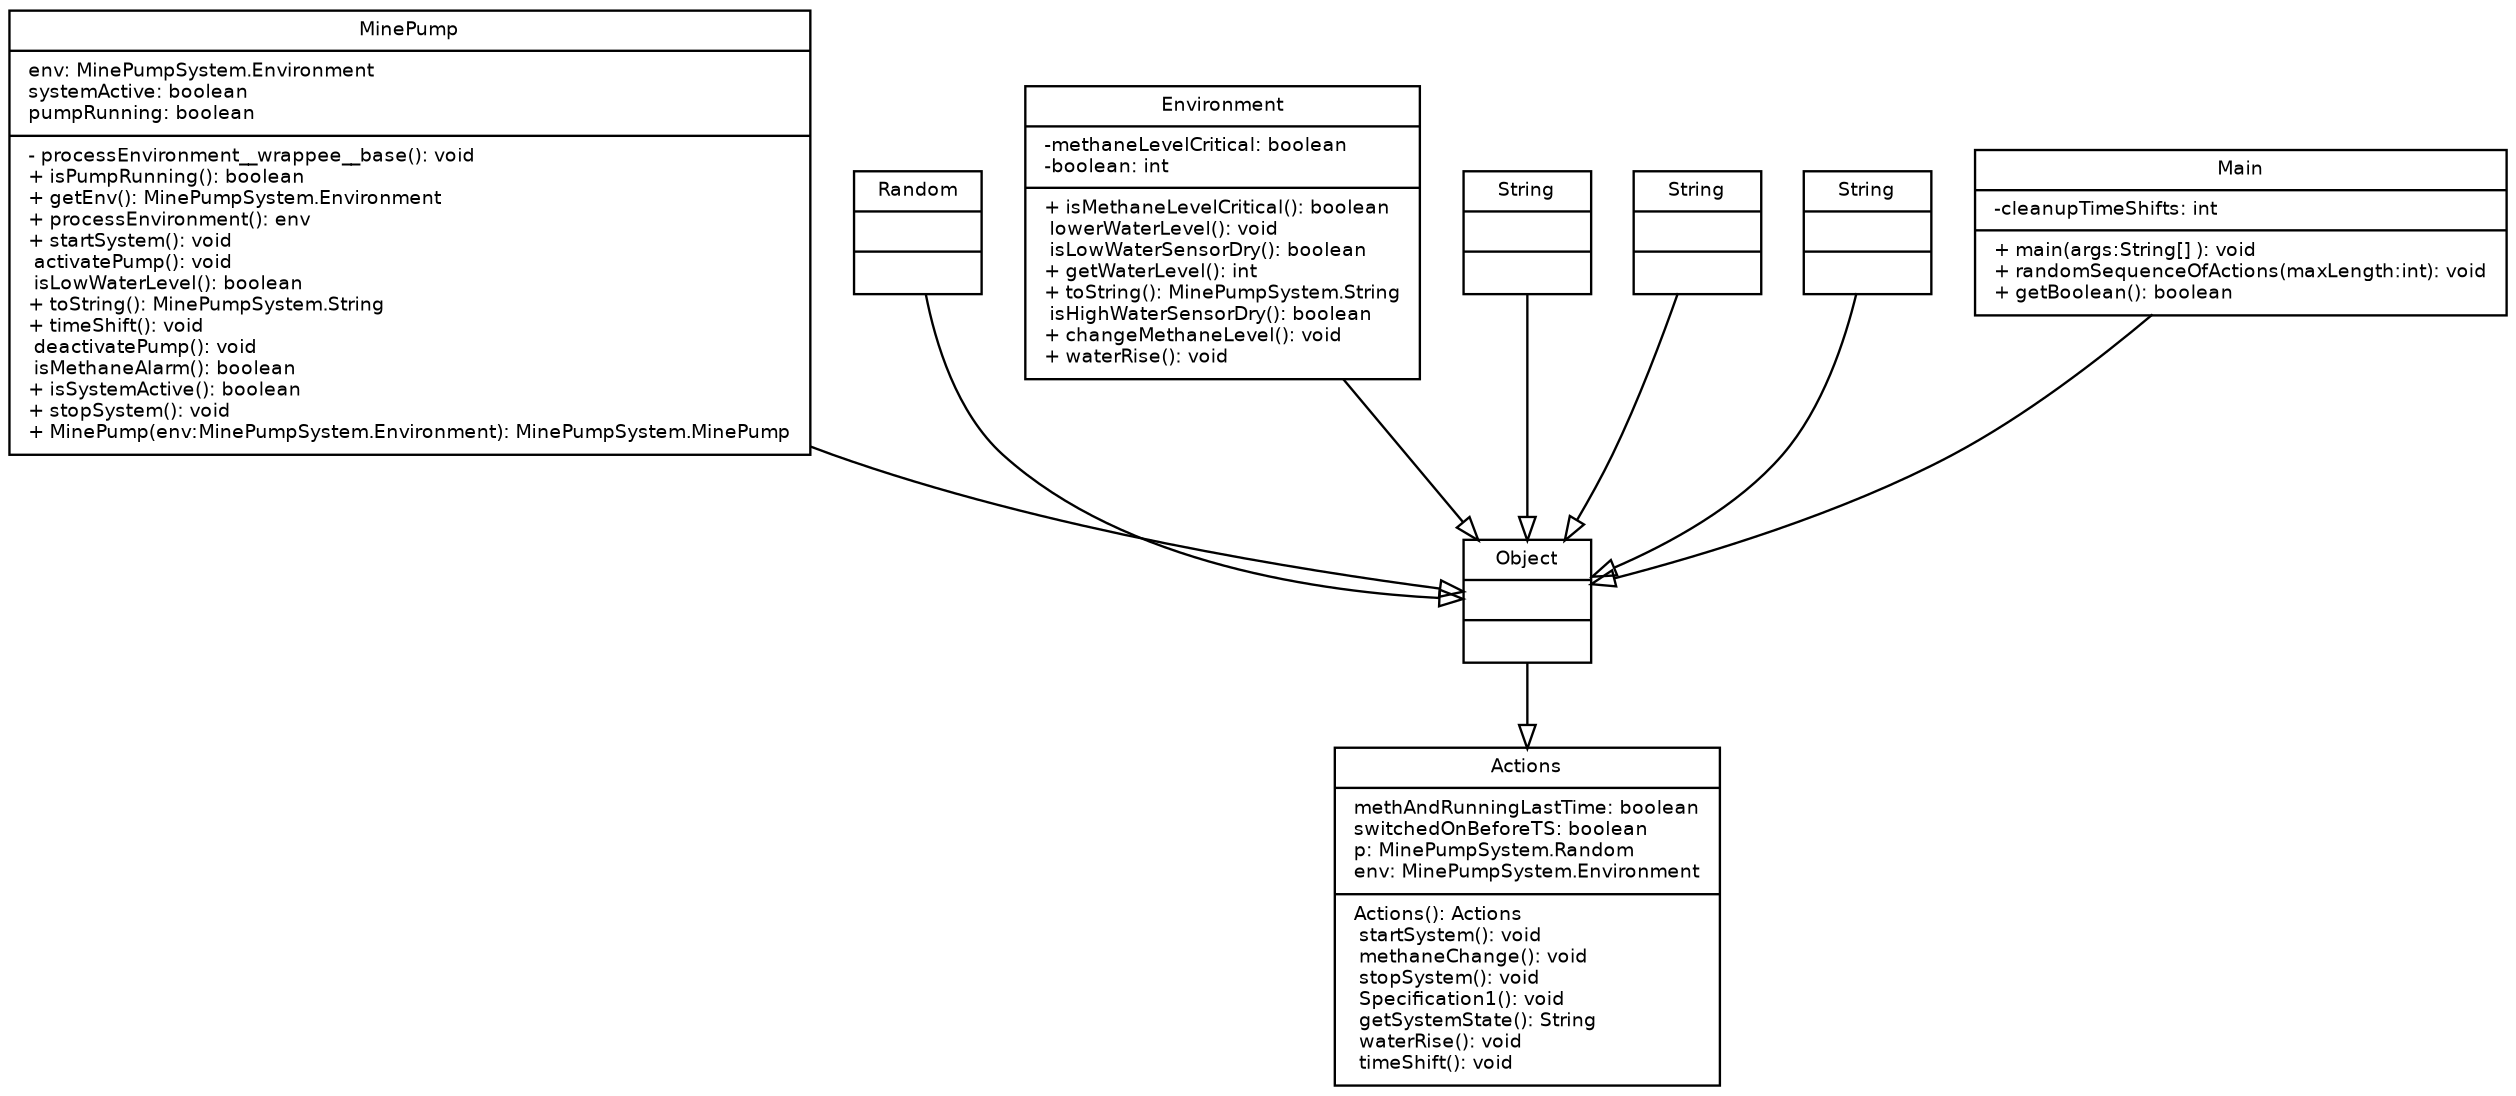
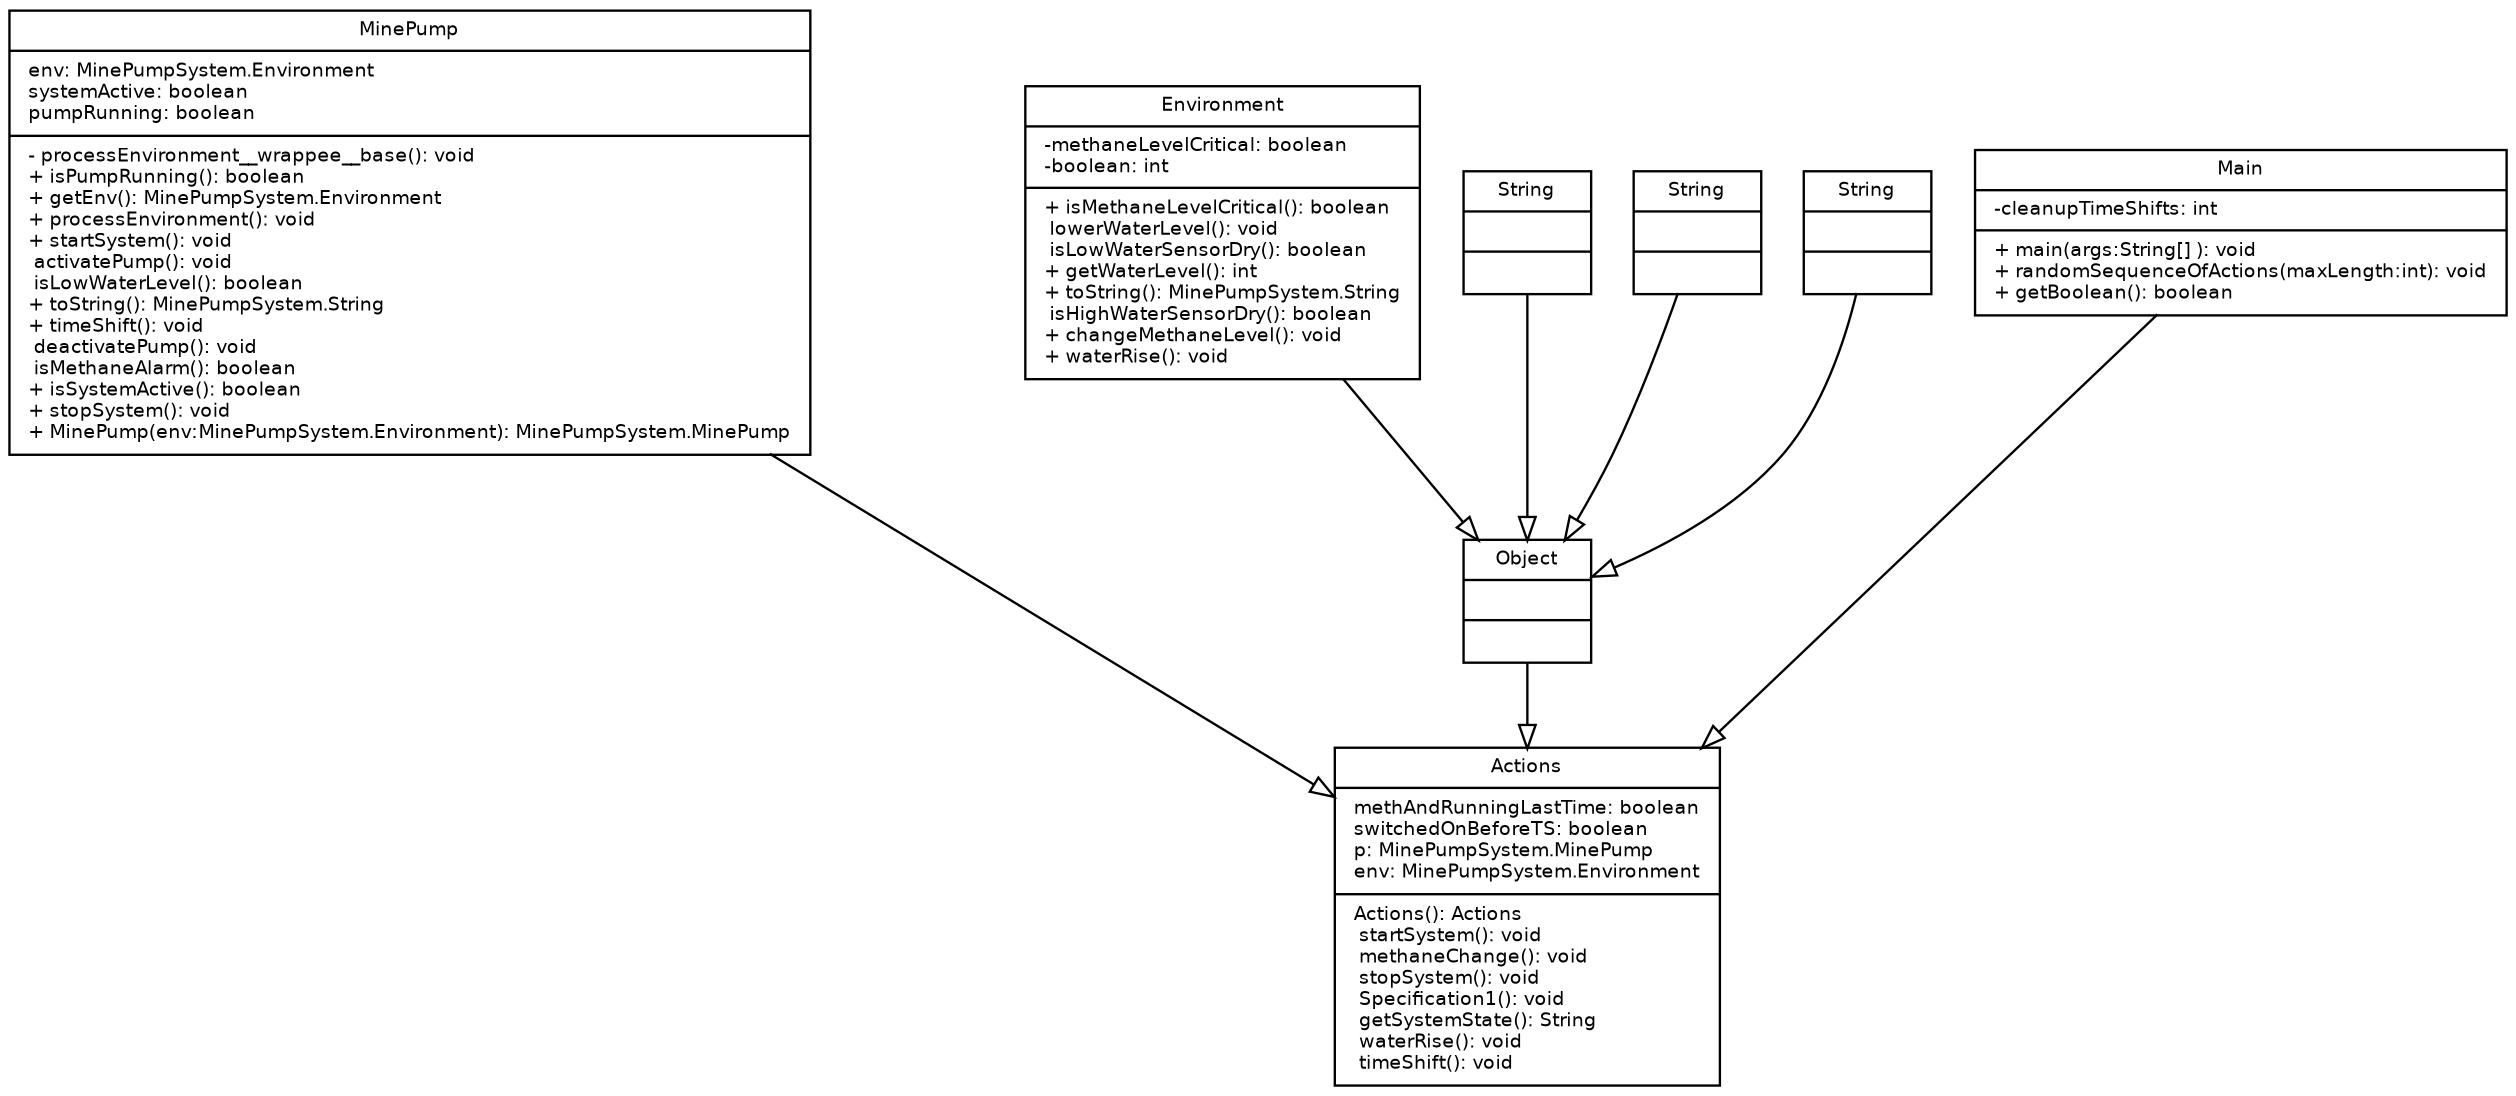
node "MinePump": text "+ processEnvironment(): env" -> "+ processEnvironment(): void"
node "Random": removed
edge "Main" -> "Object": now "Main" -> "Actions"
edge "MinePump" -> "Object": now "MinePump" -> "Actions"
node "Actions": text "p: MinePumpSystem.Random" -> "p: MinePumpSystem.MinePump"
